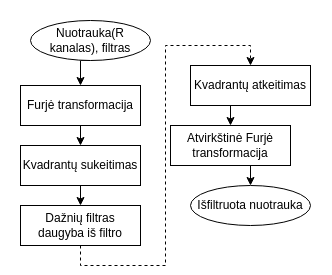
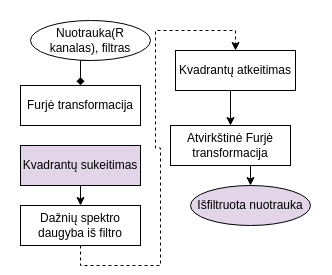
edge "Nuotrauka(R kanalas), filtras" -> "Furjė transformacija": arrowhead classic -> diamond
node "Kvadrantų atkeitimas": moved (251, 86) -> (236, 71)
edge "Furjė transformacija" -> "Kvadrantų sukeitimas": removed
node "Kvadrantų sukeitimas": fillcolor #ffffff -> #e1d5e7
node "Išfiltruota nuotrauka": fillcolor #ffffff -> #e1d5e7
node "Dažnių filtras daugyba iš filtro": label "Dažnių filtras daugyba iš filtro" -> "Dažnių spektro daugyba iš filtro"
